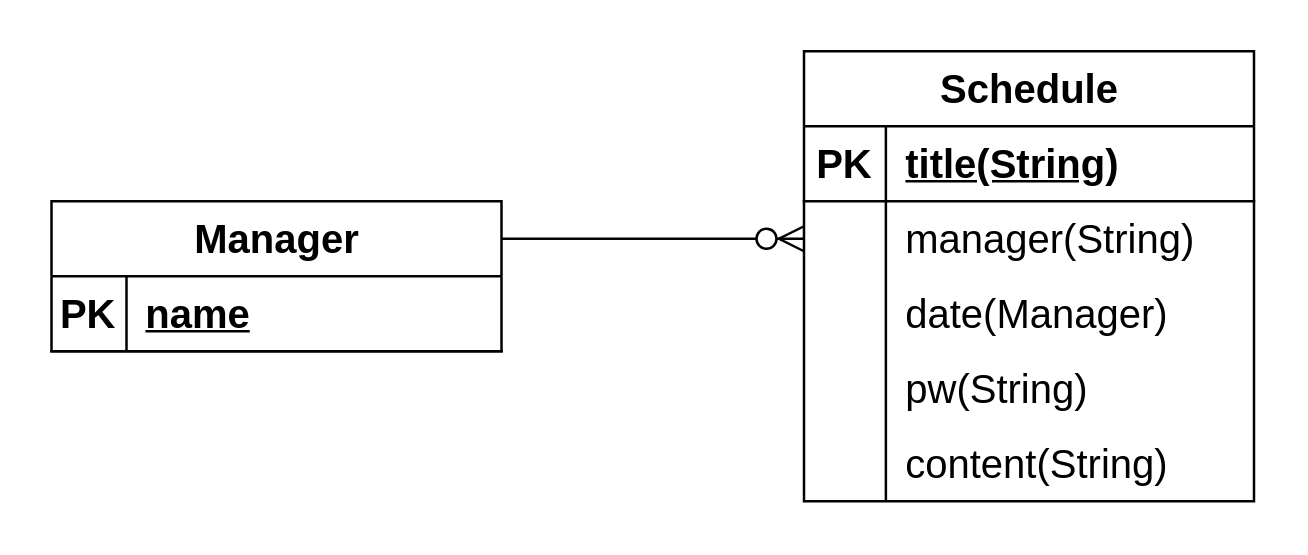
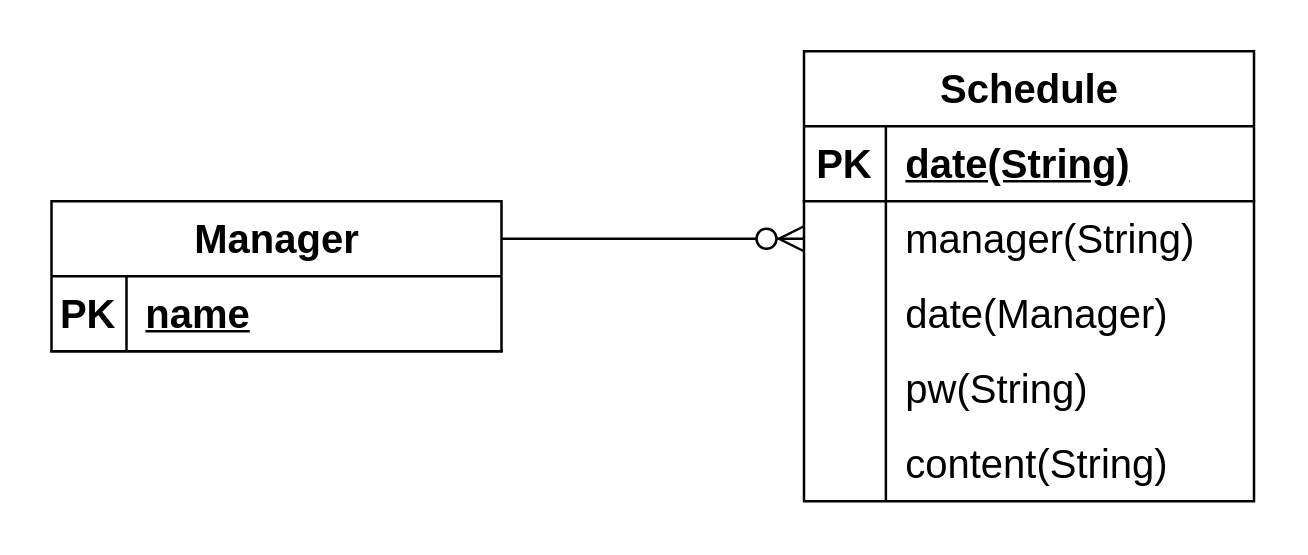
node "title(String)": label "title(String)" -> "date(String)"
